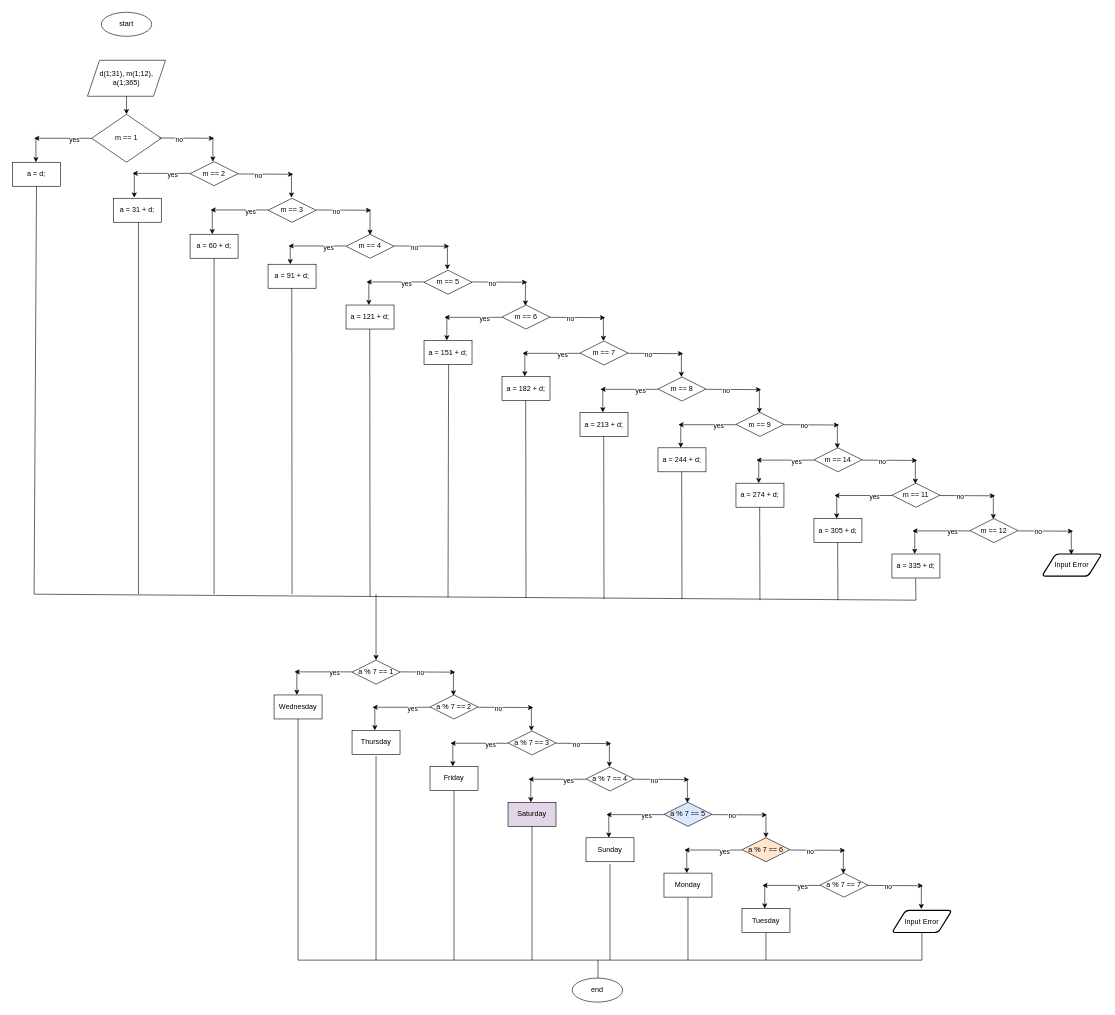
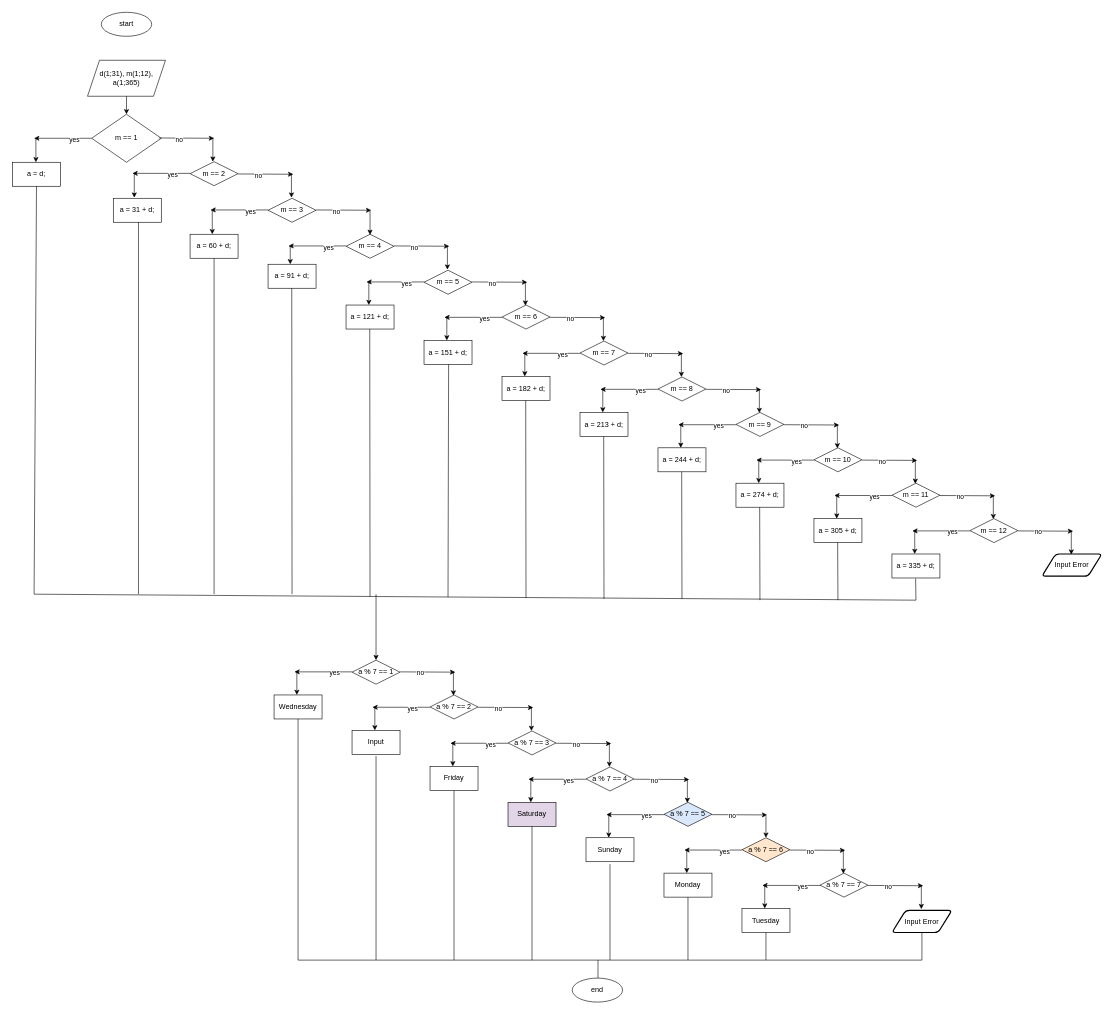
node "m == 14": label "m == 14" -> "m == 10"
node "Thursday": label "Thursday" -> "Input"
